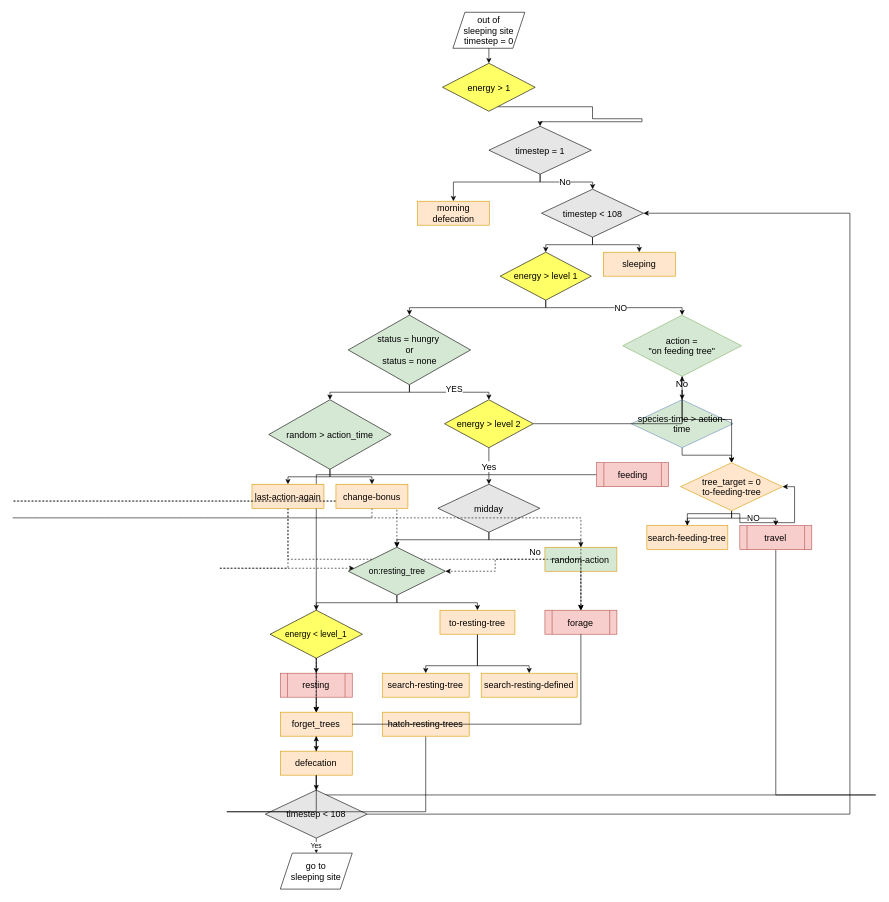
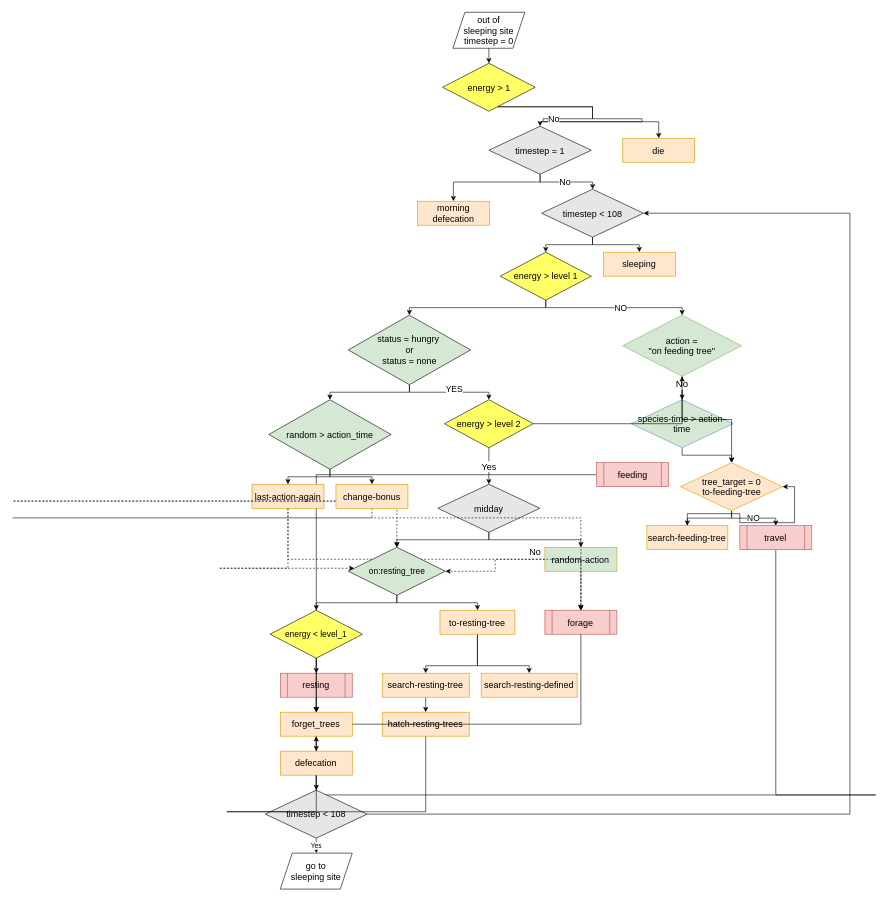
edge "energy > 1" -> "die": added, label "No"
node "die": added
edge "search-resting-tree" -> "hatch-resting-trees": added
edge "energy < level_1" -> "forget_trees": style dashed -> solid
